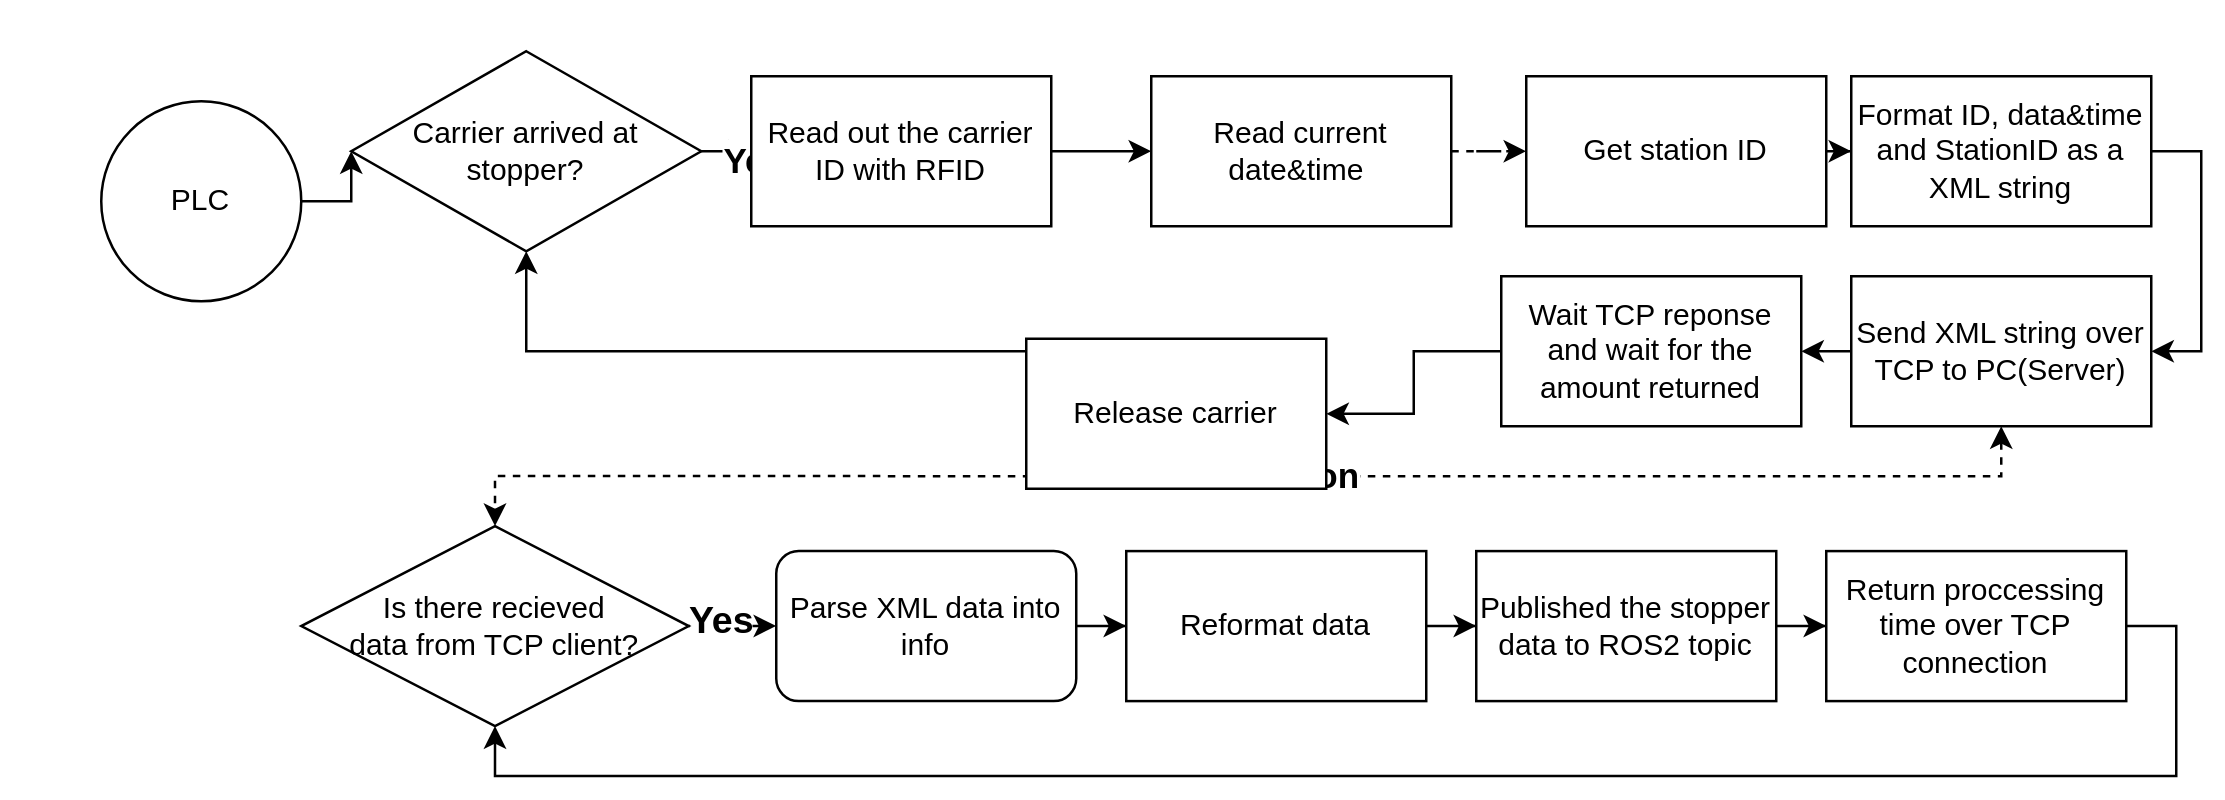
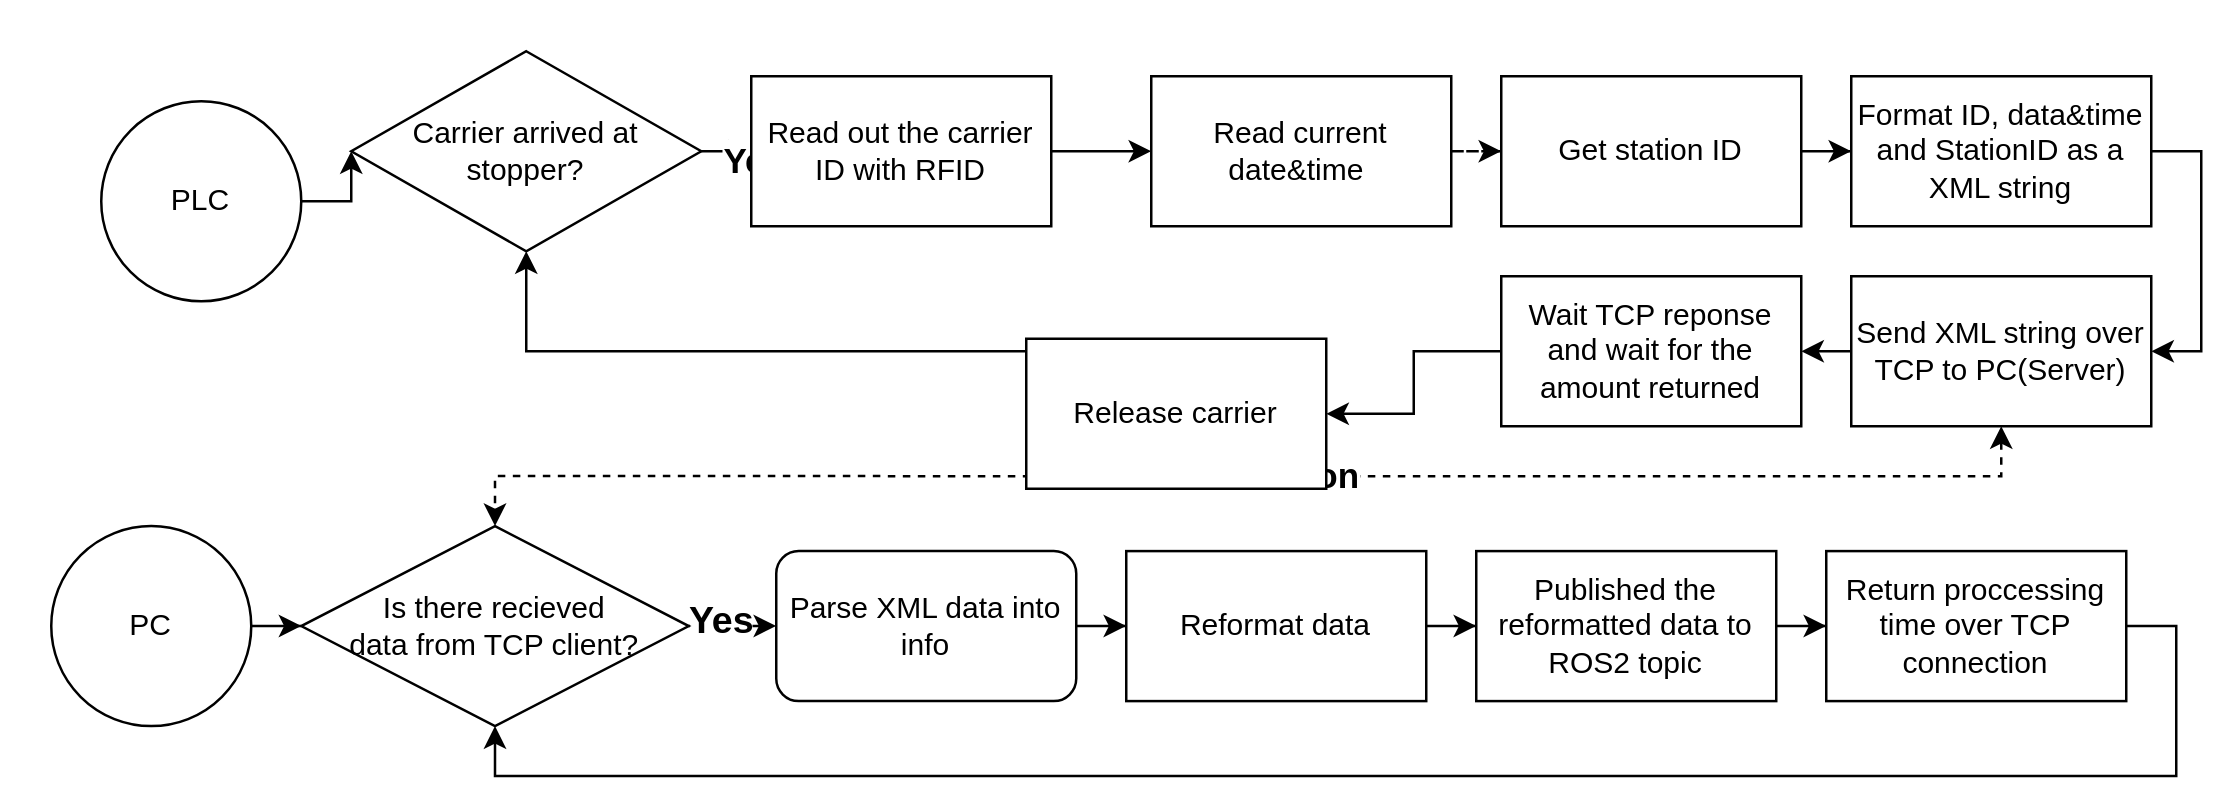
node "Get station ID": moved (1676, 151) -> (1651, 151)
node "PC": added
edge "PC" -> "Is there recieved data from TCP client?": added
node "Published the stopper data to ROS2 topic": label "Published the stopper data to ROS2 topic" -> "Published the reformatted data to ROS2 topic"
